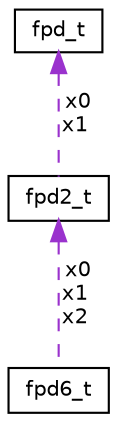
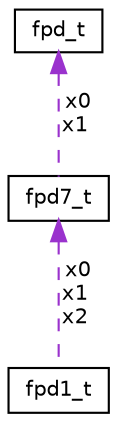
node "fpd2_t": label "fpd2_t" -> "fpd7_t"
node "fpd6_t": label "fpd6_t" -> "fpd1_t"
